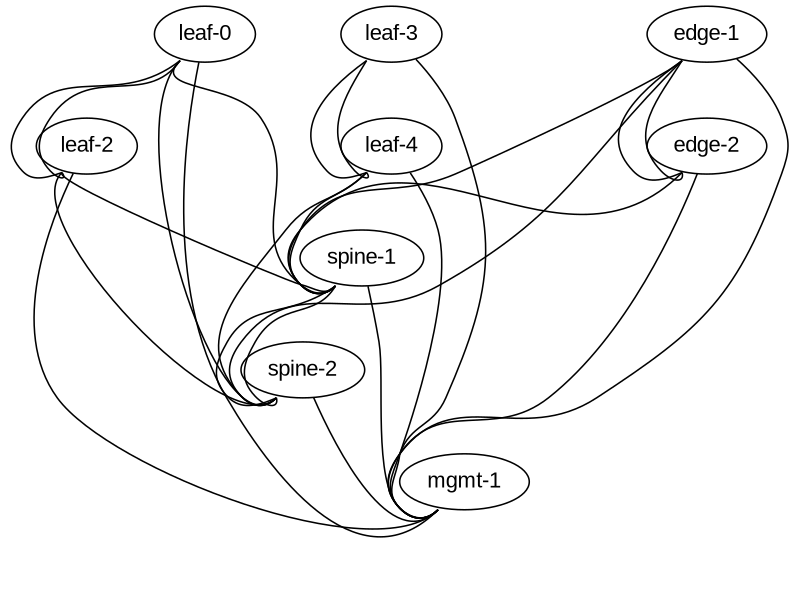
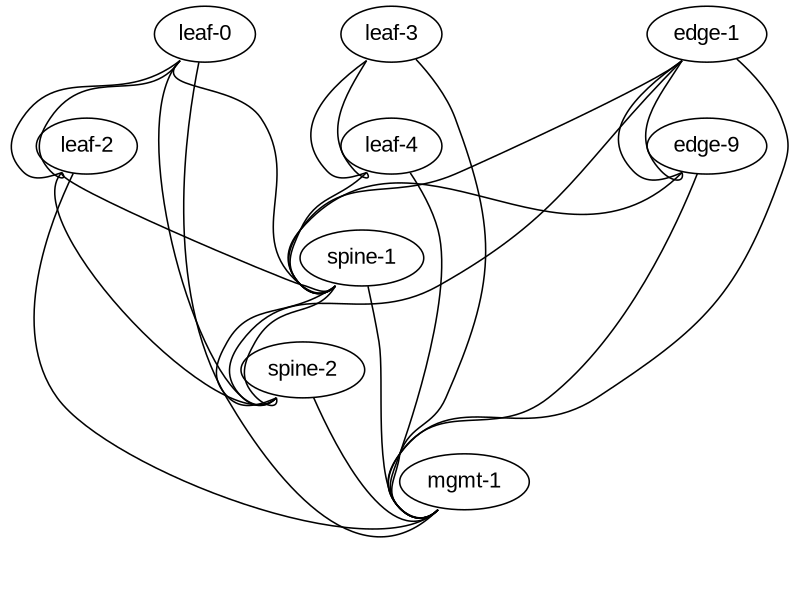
node "edge-2": label "edge-2" -> "edge-9"
edge "leaf-4" -- "spine-2": removed
